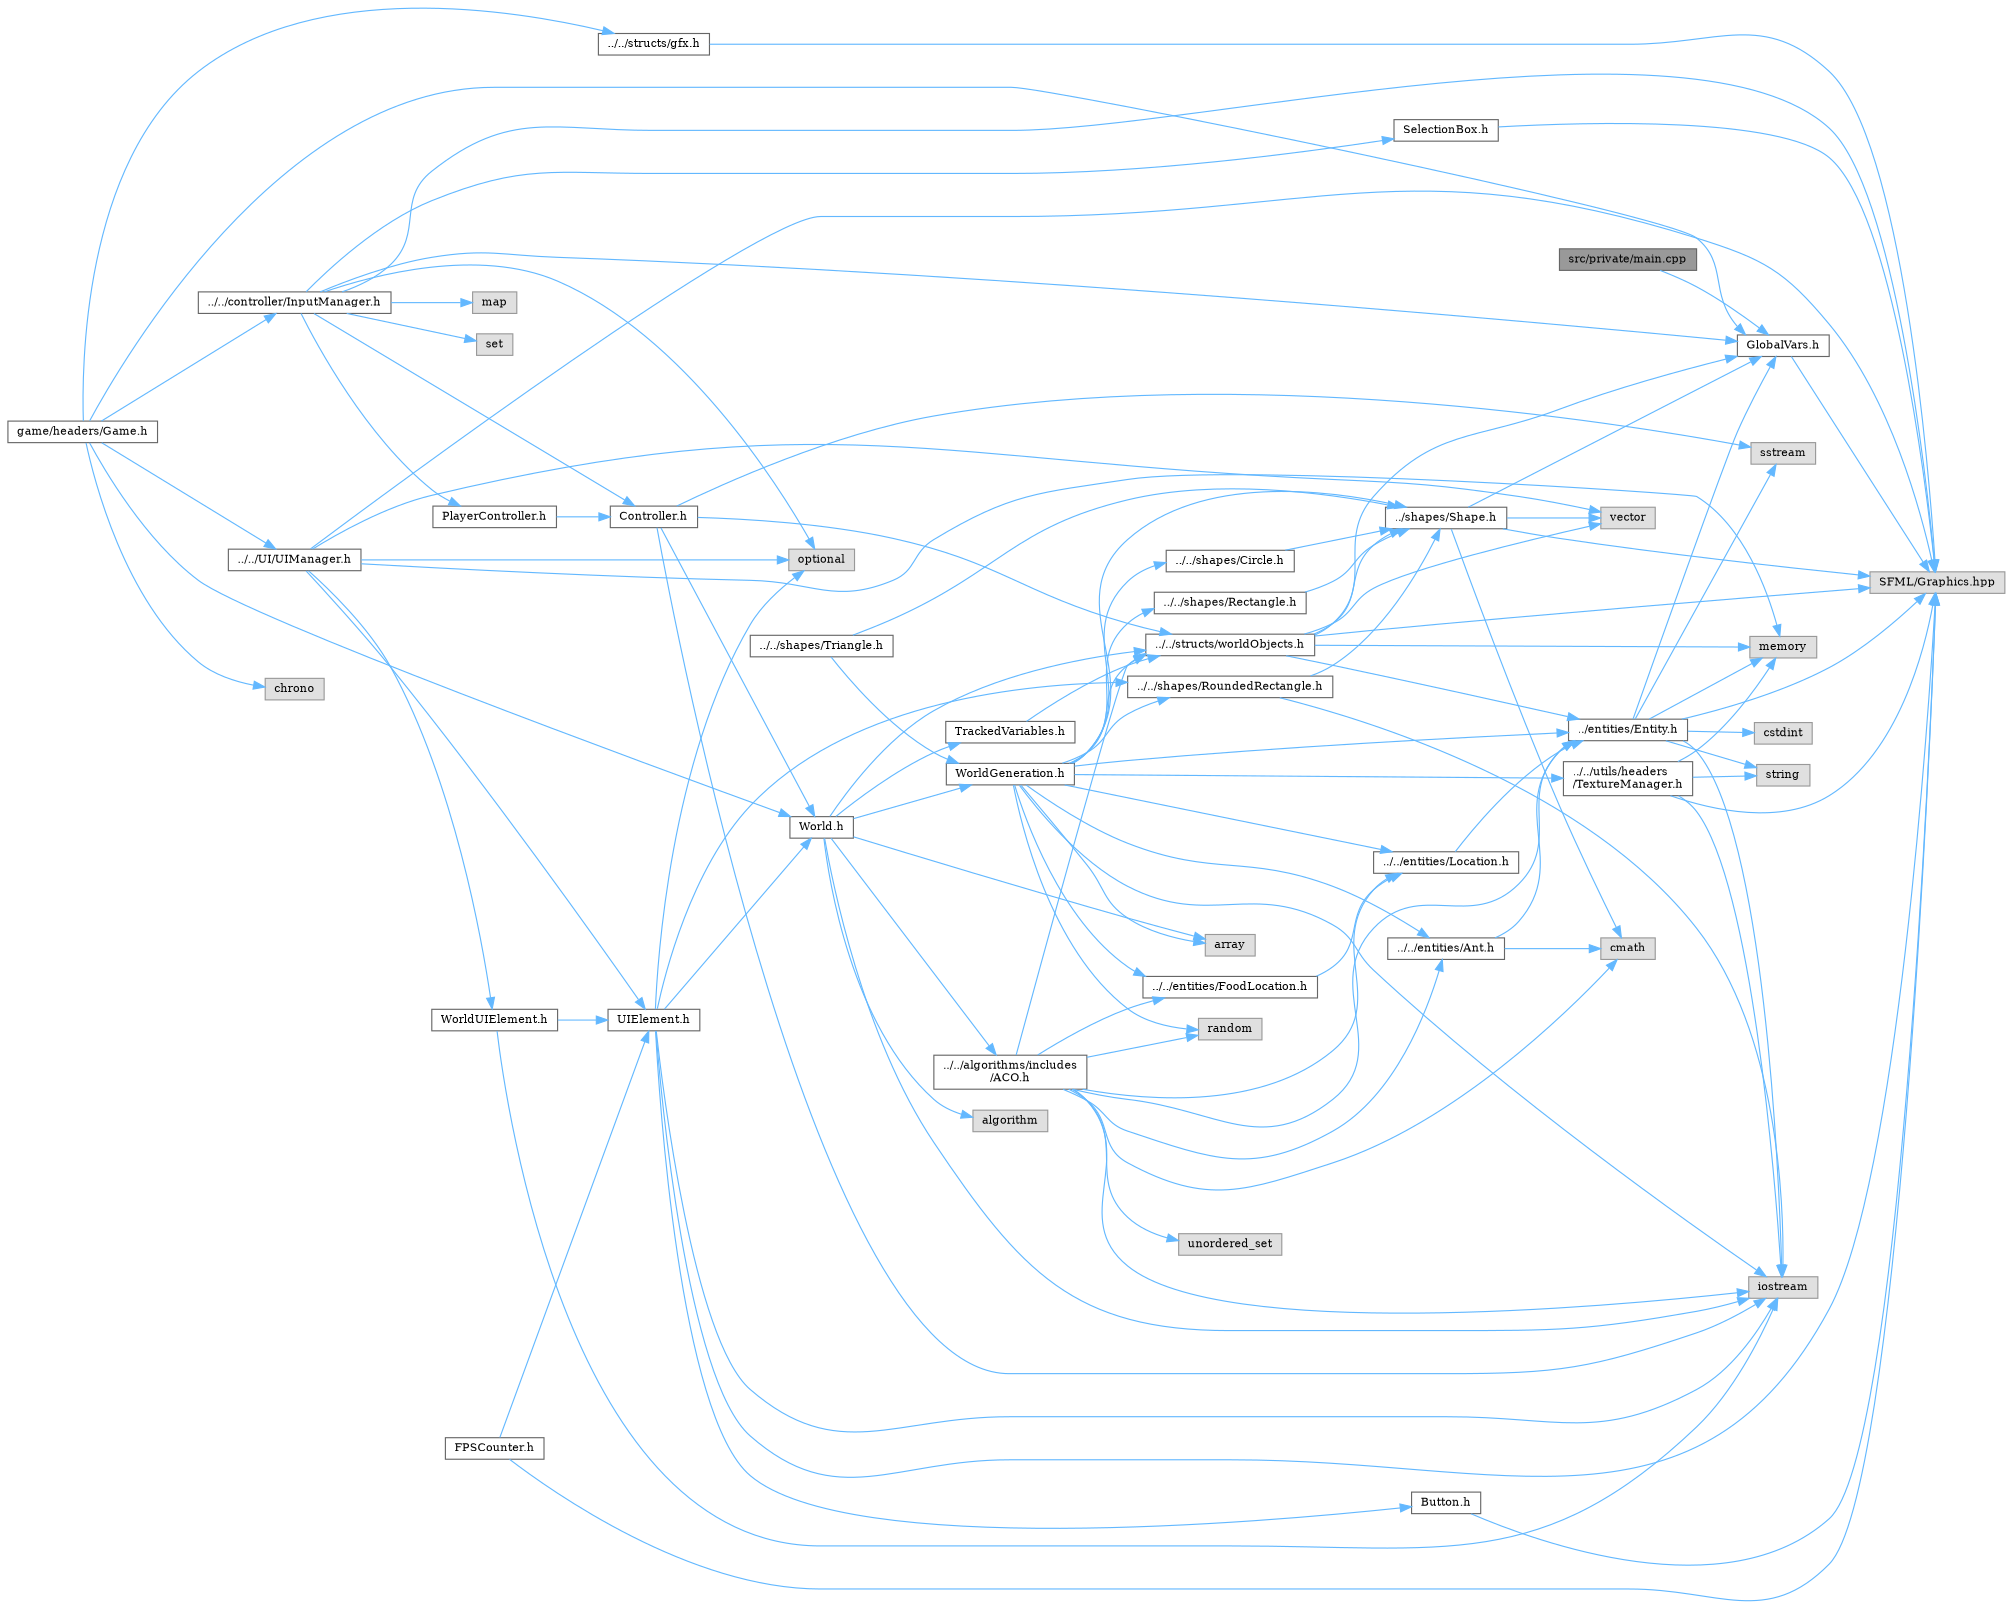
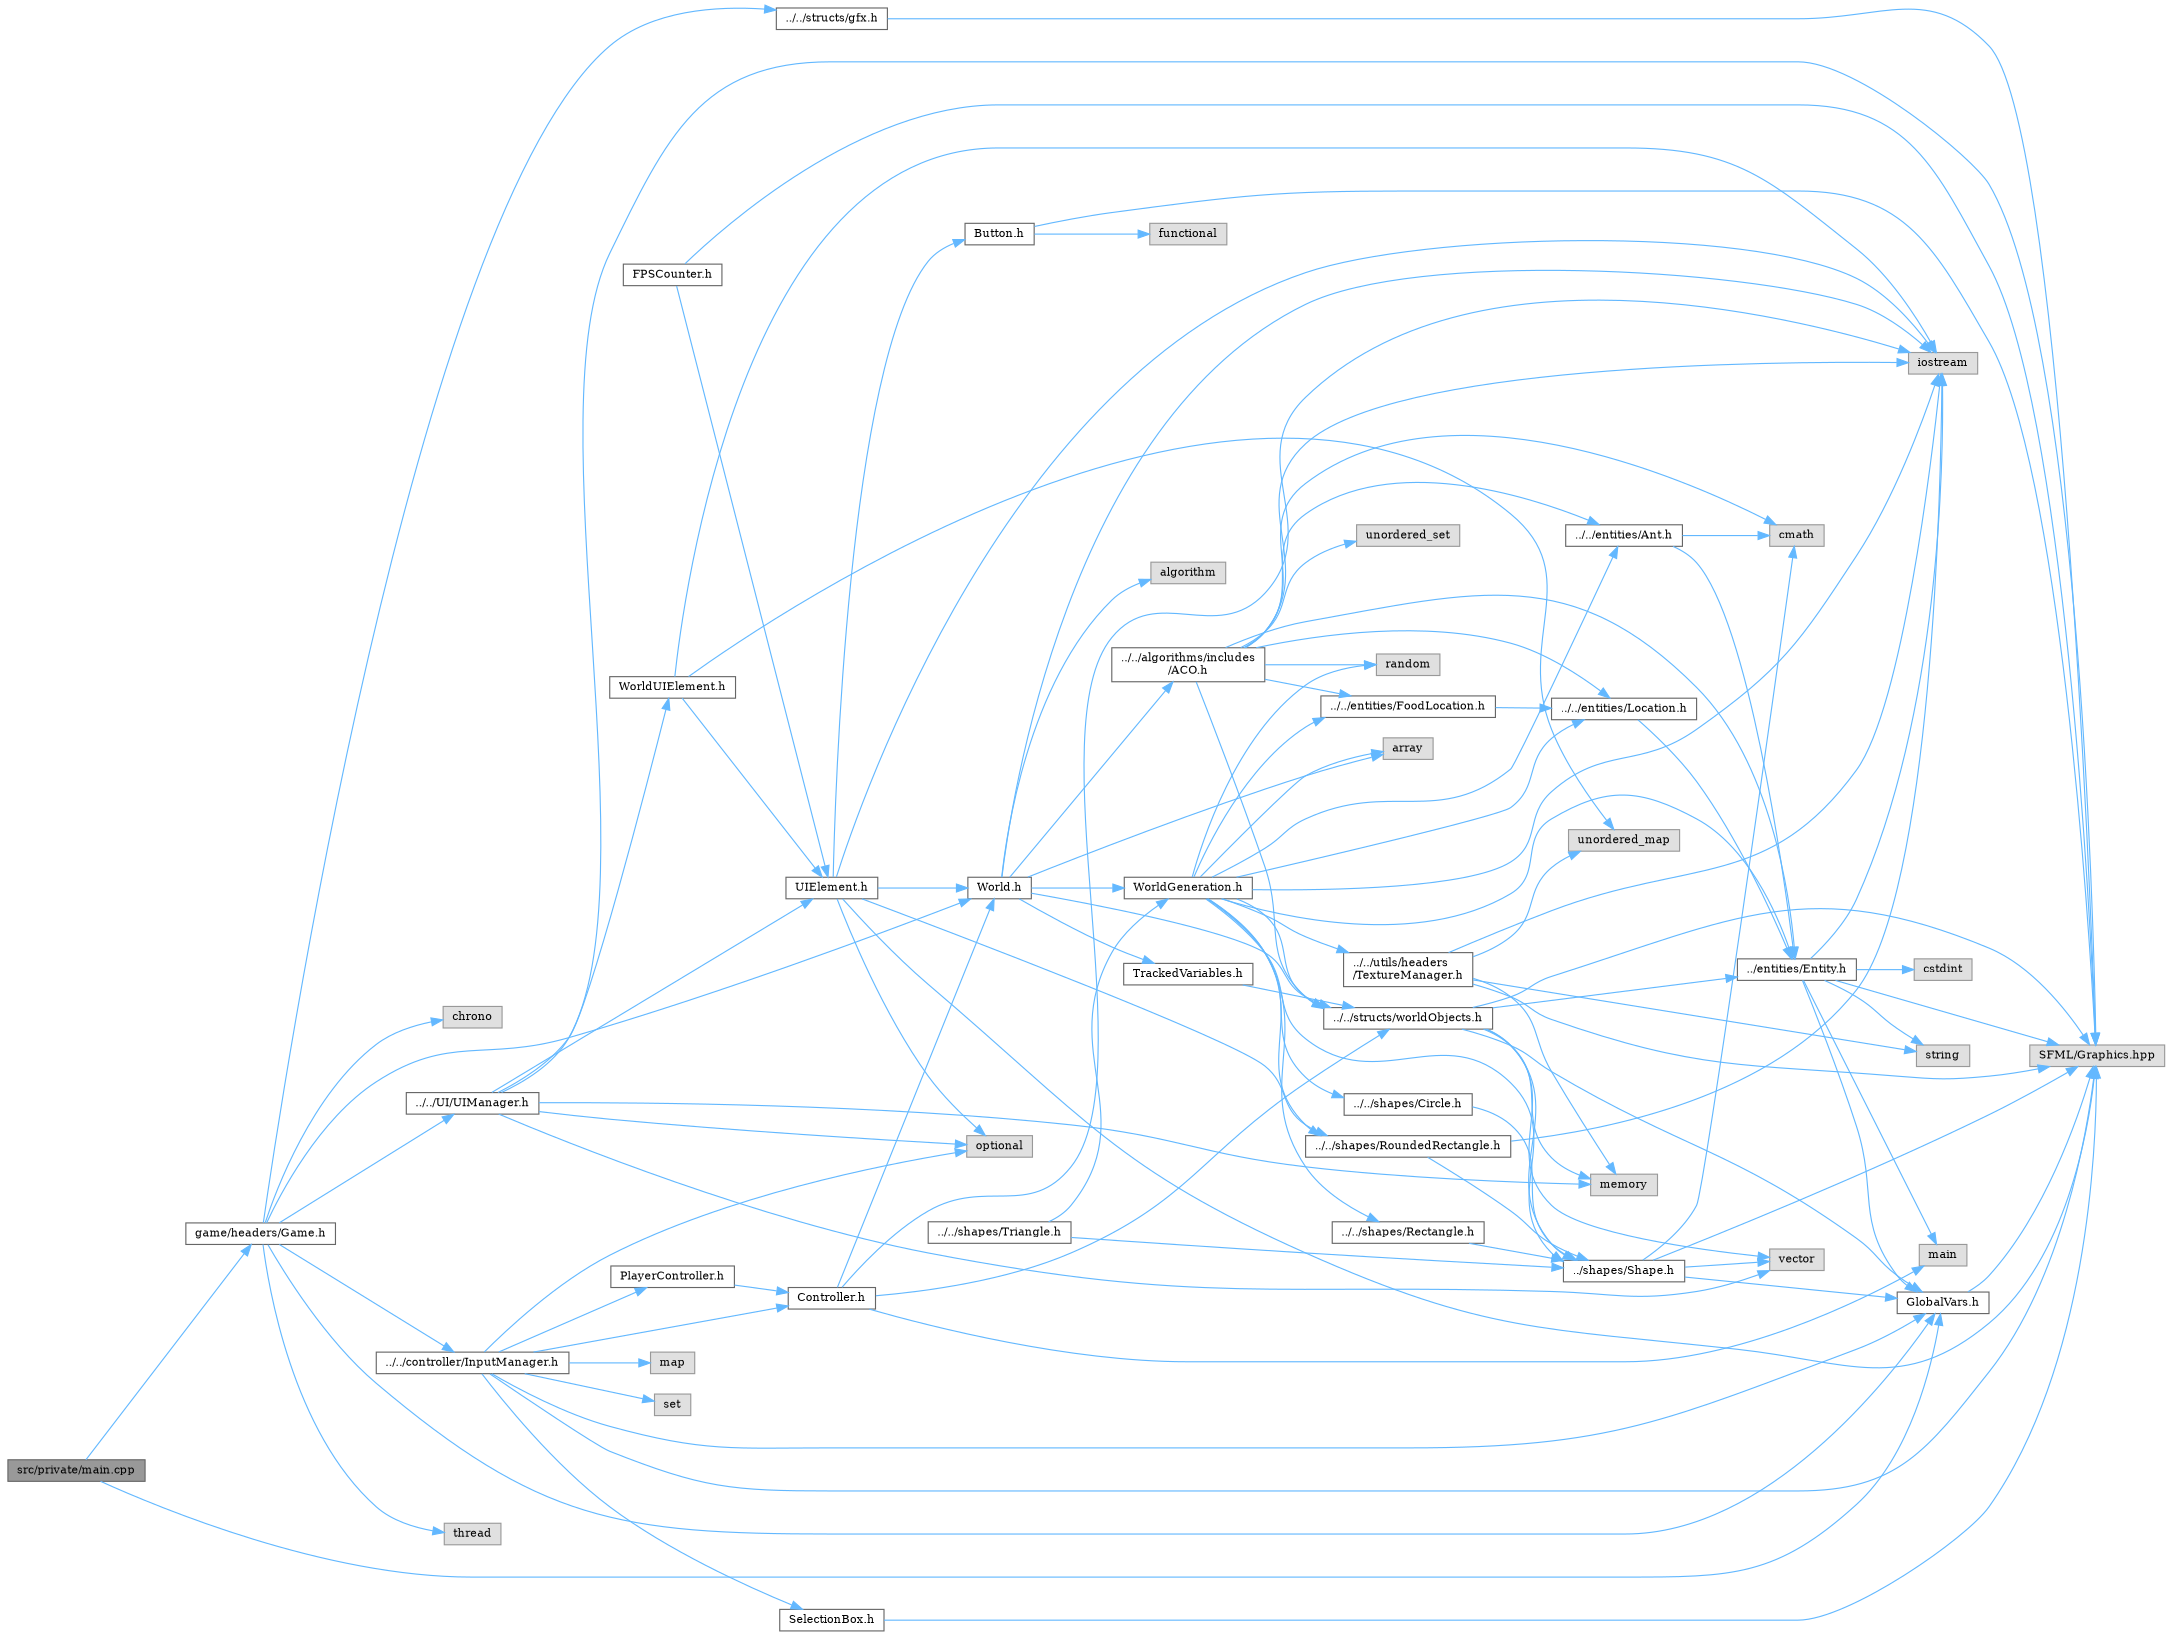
node "functional": added
node "sstream": label "sstream" -> "main"
edge "../entities/Entity.h" -> "memory": removed
node "unordered_map": added
edge "src/private/main.cpp" -> "game/headers/Game.h": added
node "thread": added
